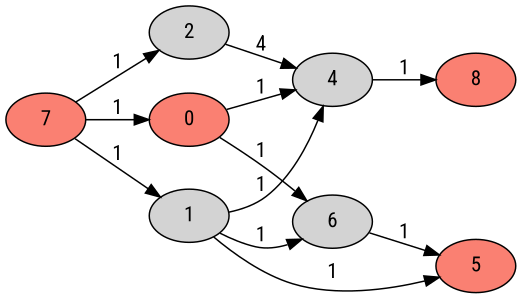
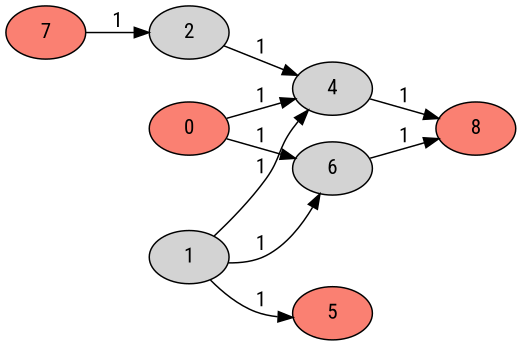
edge "2" -> "4": label "4" -> "1"
edge "7" -> "0": removed, label "1"
edge "7" -> "1": removed, label "1"
edge "6" -> "5": now "6" -> "8"
